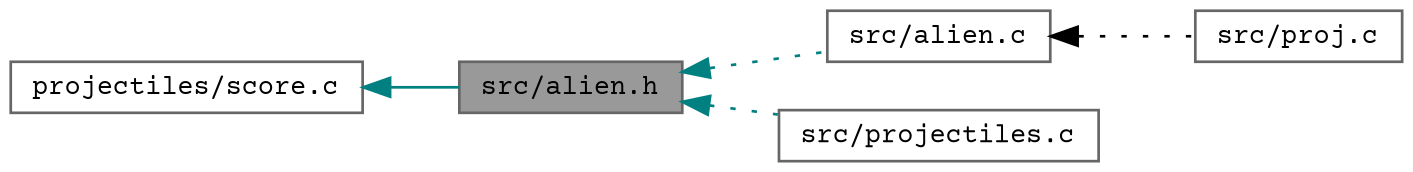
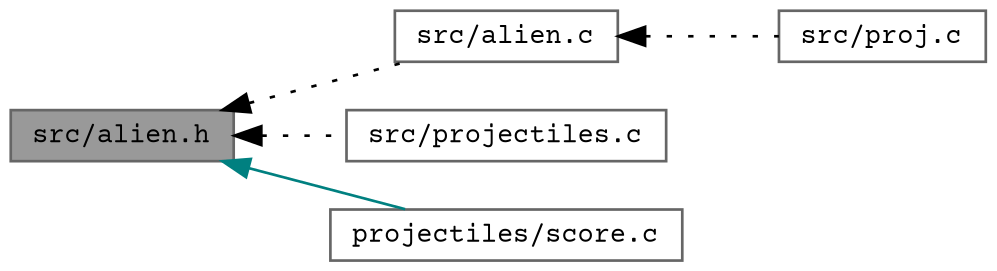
edge "src/alien.c" -> "src/alien.h": color teal -> black
edge "src/alien.h" -> "projectiles/score.c": reversed
edge "src/projectiles.c" -> "src/alien.h": color teal -> black
